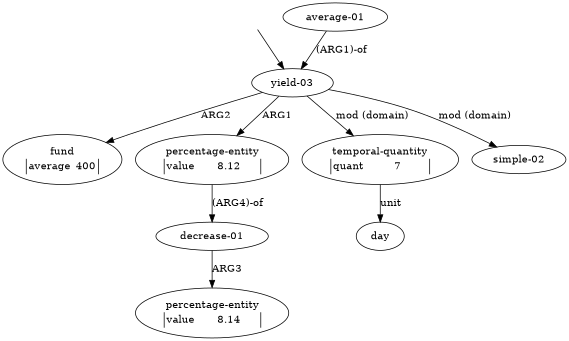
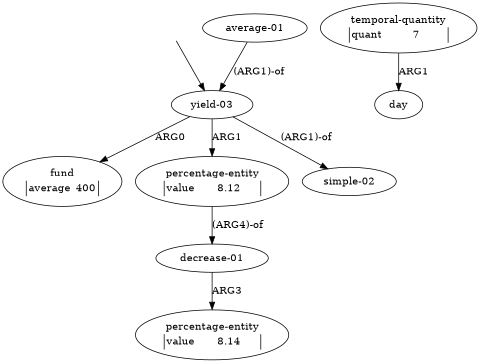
edge "yield-03" -> "temporal-quantity": removed, label "mod (domain)"
edge "yield-03" -> "fund": label "ARG2" -> "ARG0"
edge "yield-03" -> "simple-02": label "mod (domain)" -> "(ARG1)-of"
edge "temporal-quantity" -> "day": label "unit" -> "ARG1"
